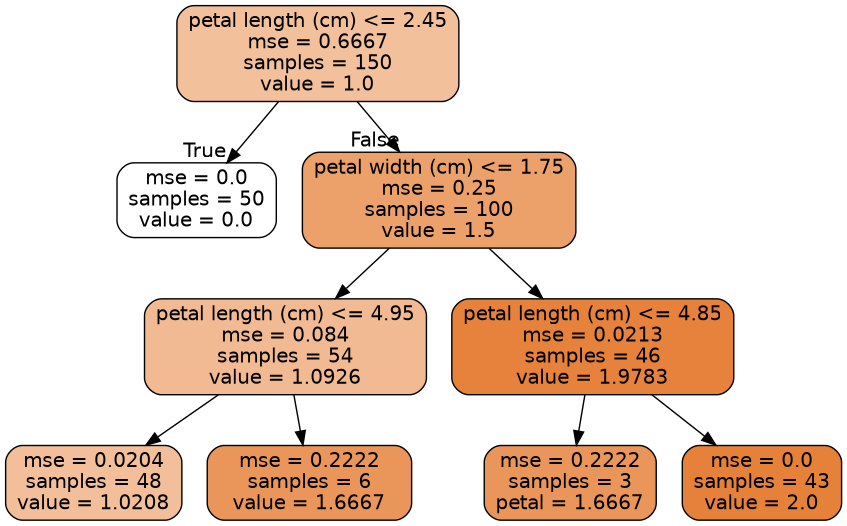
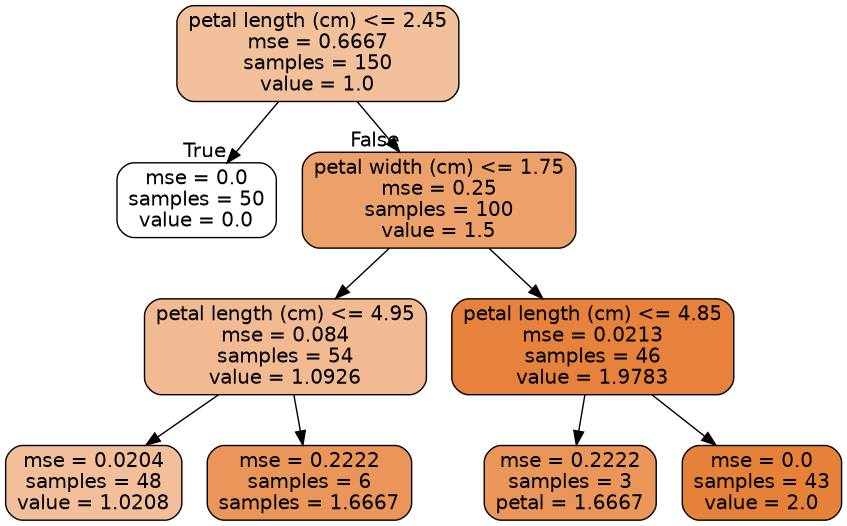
node "mse = 0.2222 samples = 6 value = 1.6667": label "mse = 0.2222 samples = 6 value = 1.6667" -> "mse = 0.2222 samples = 6 samples = 1.6667"
